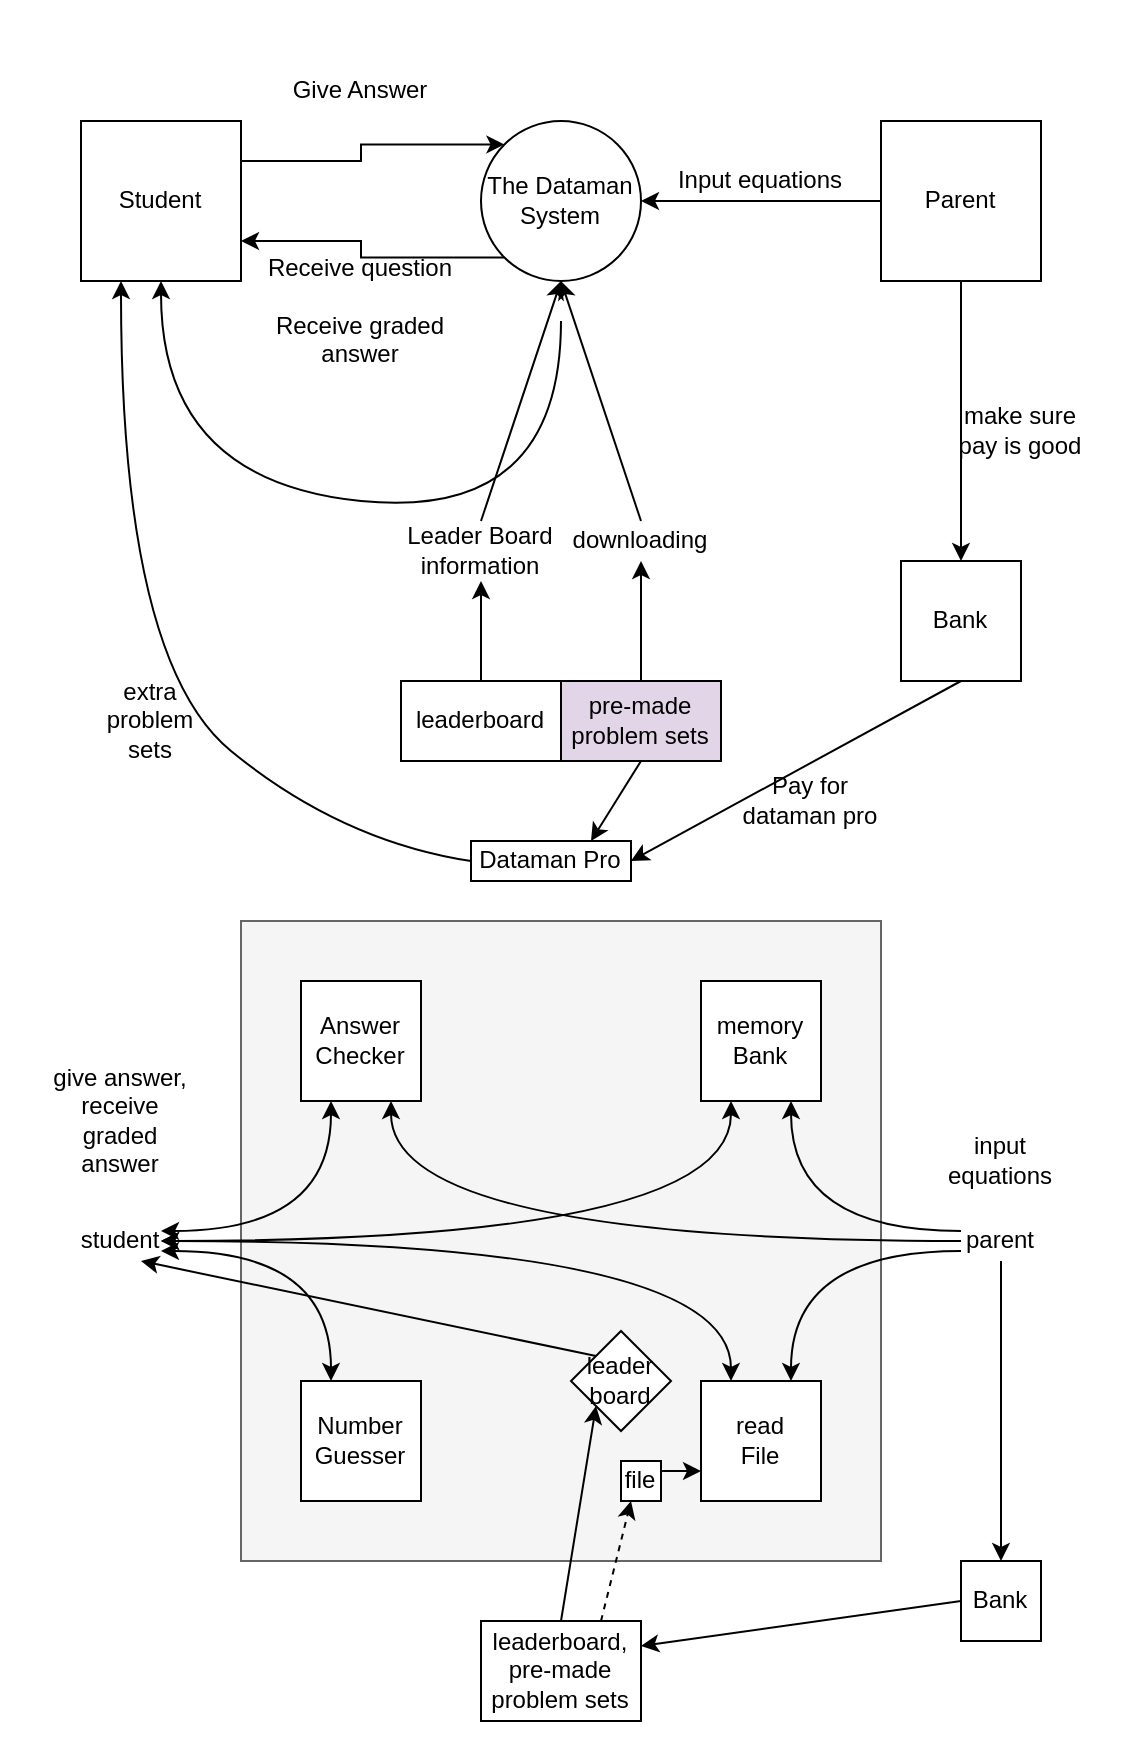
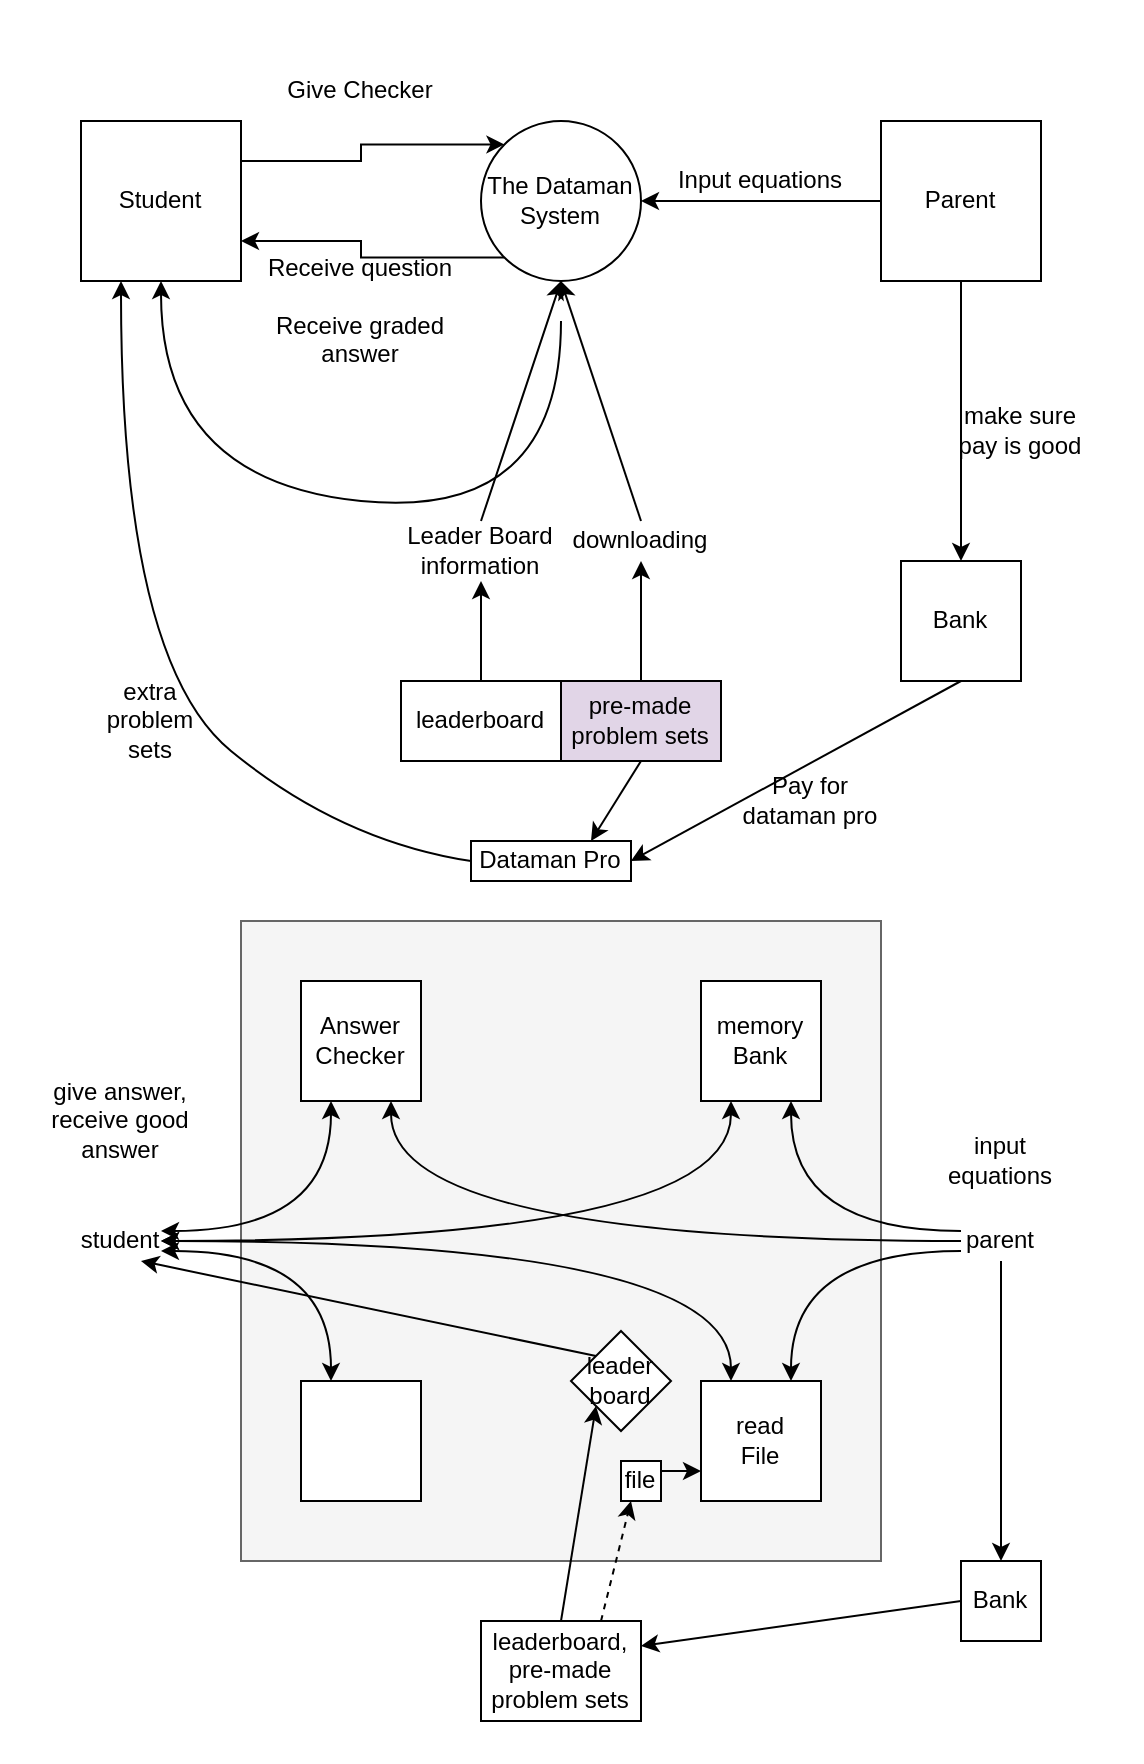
node "Give Answer": label "Give Answer" -> "Give Checker"
node "give answer, receive graded answer": label "give answer, receive graded answer" -> "give answer, receive good answer"
node "Number Guesser": removed
